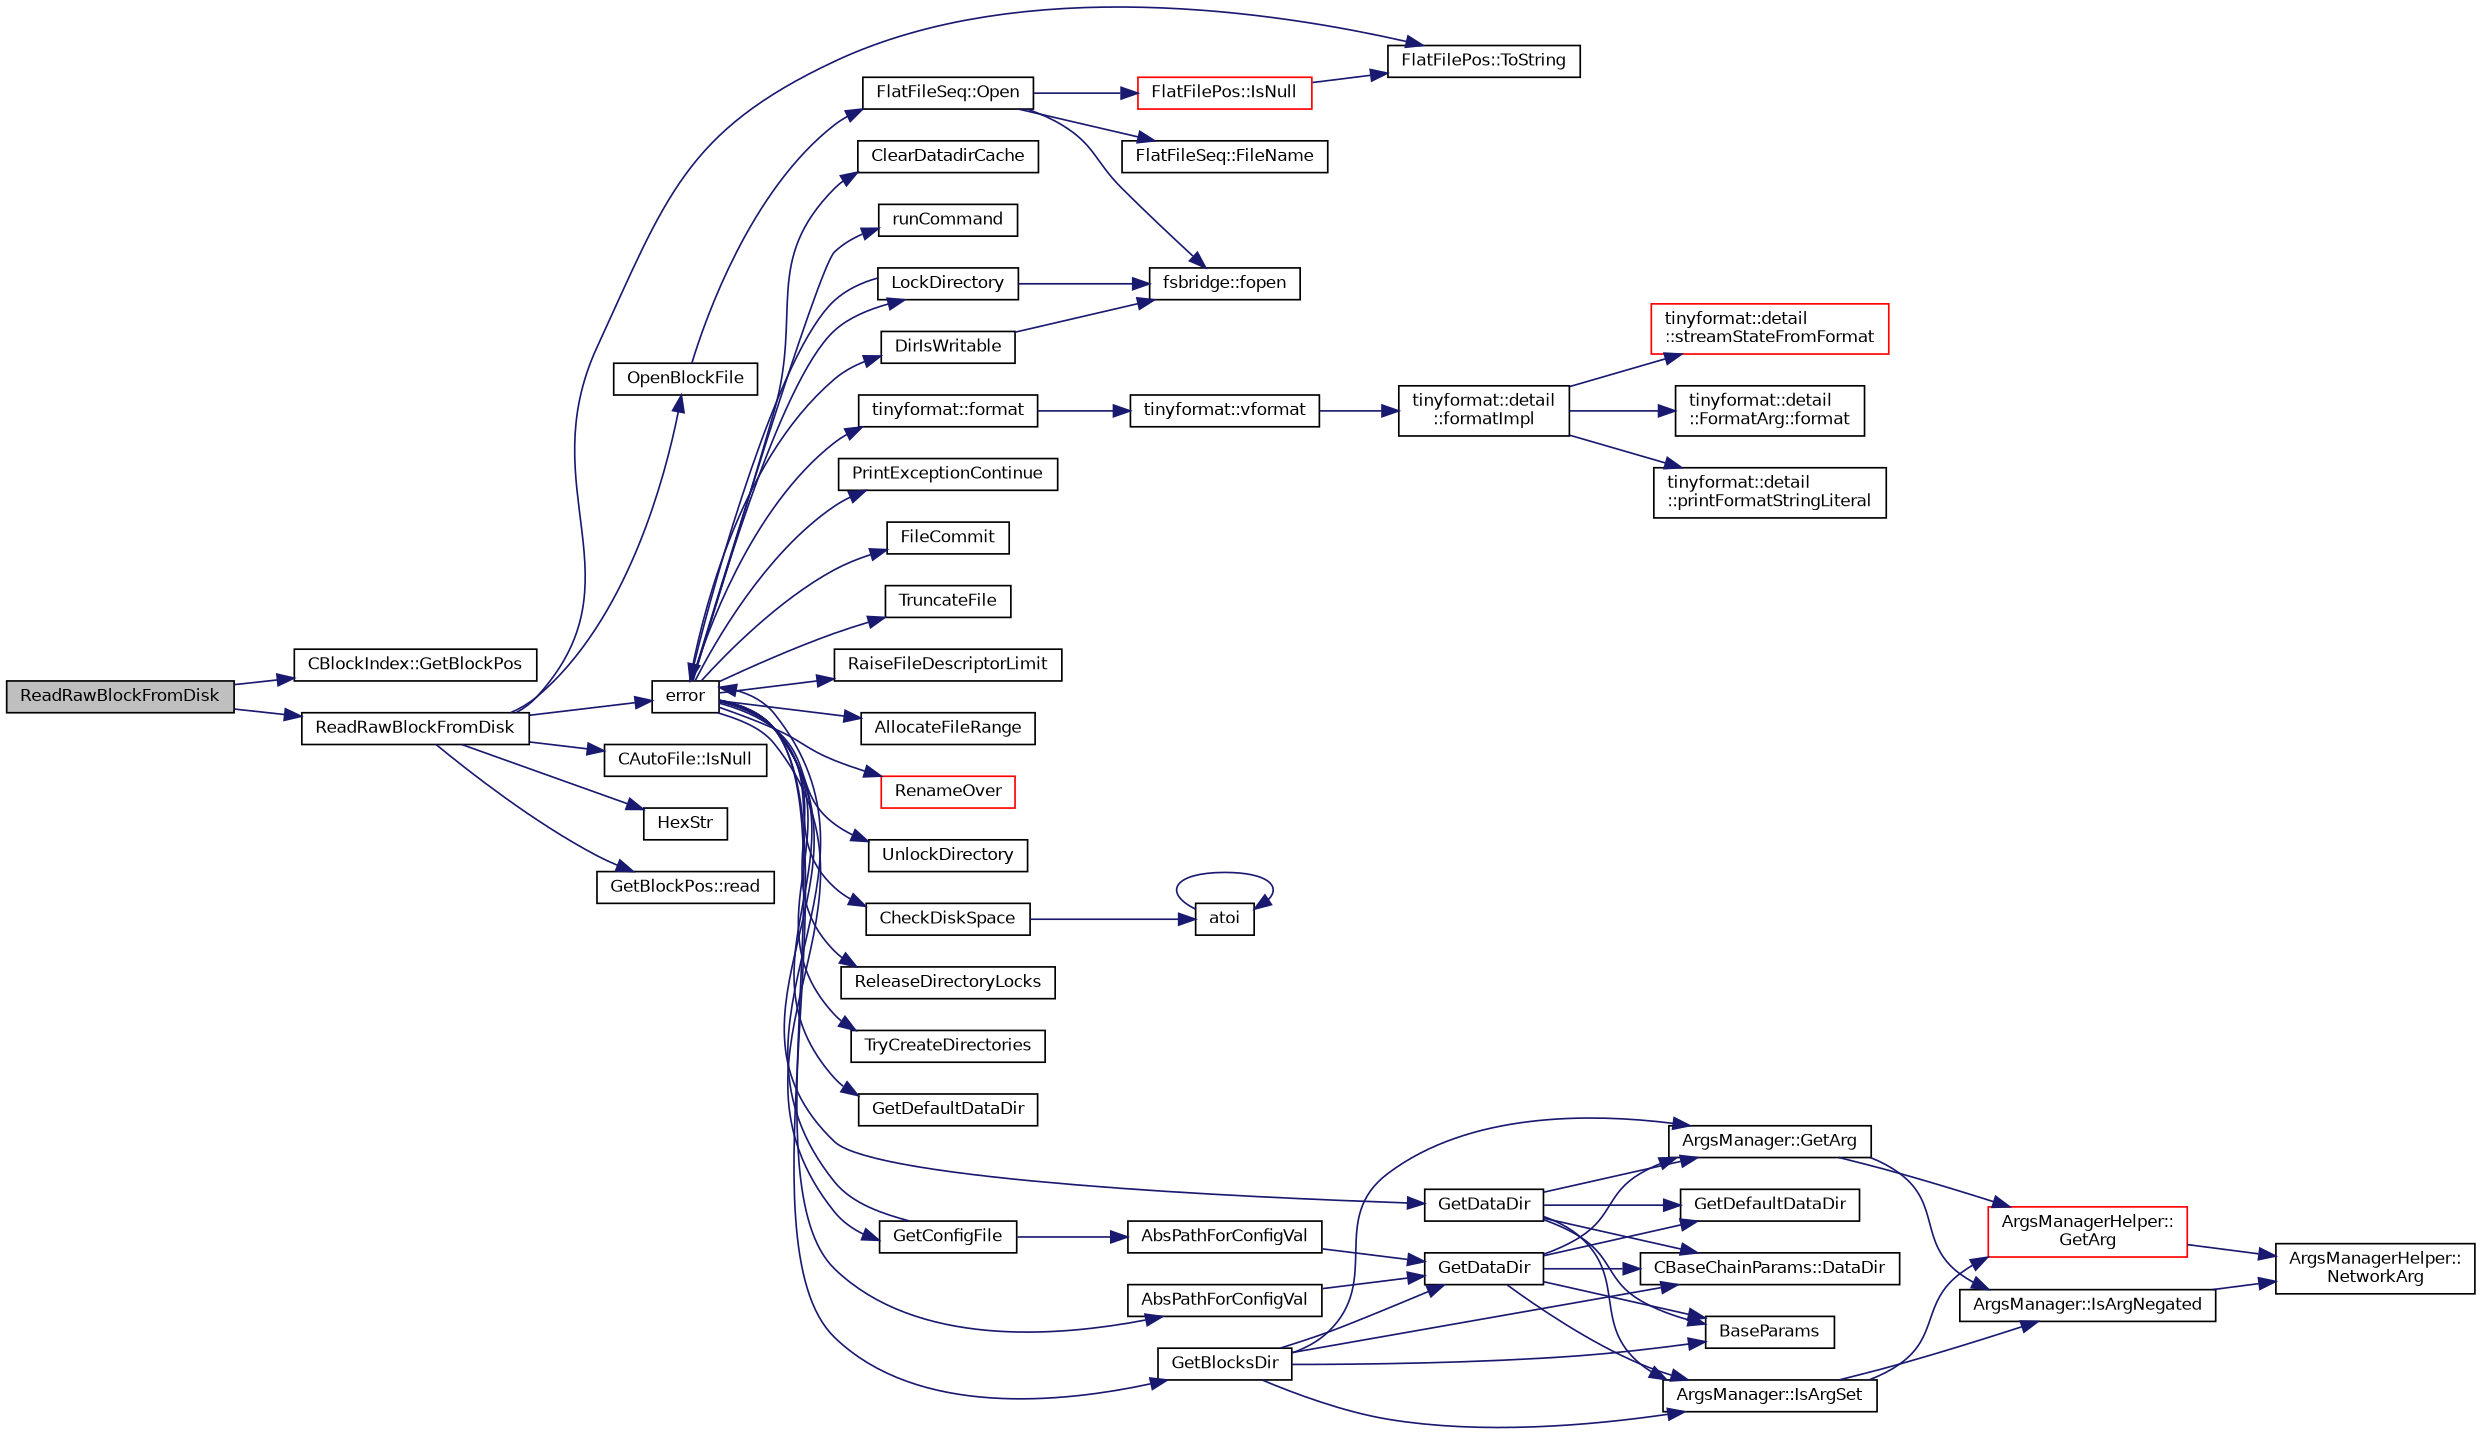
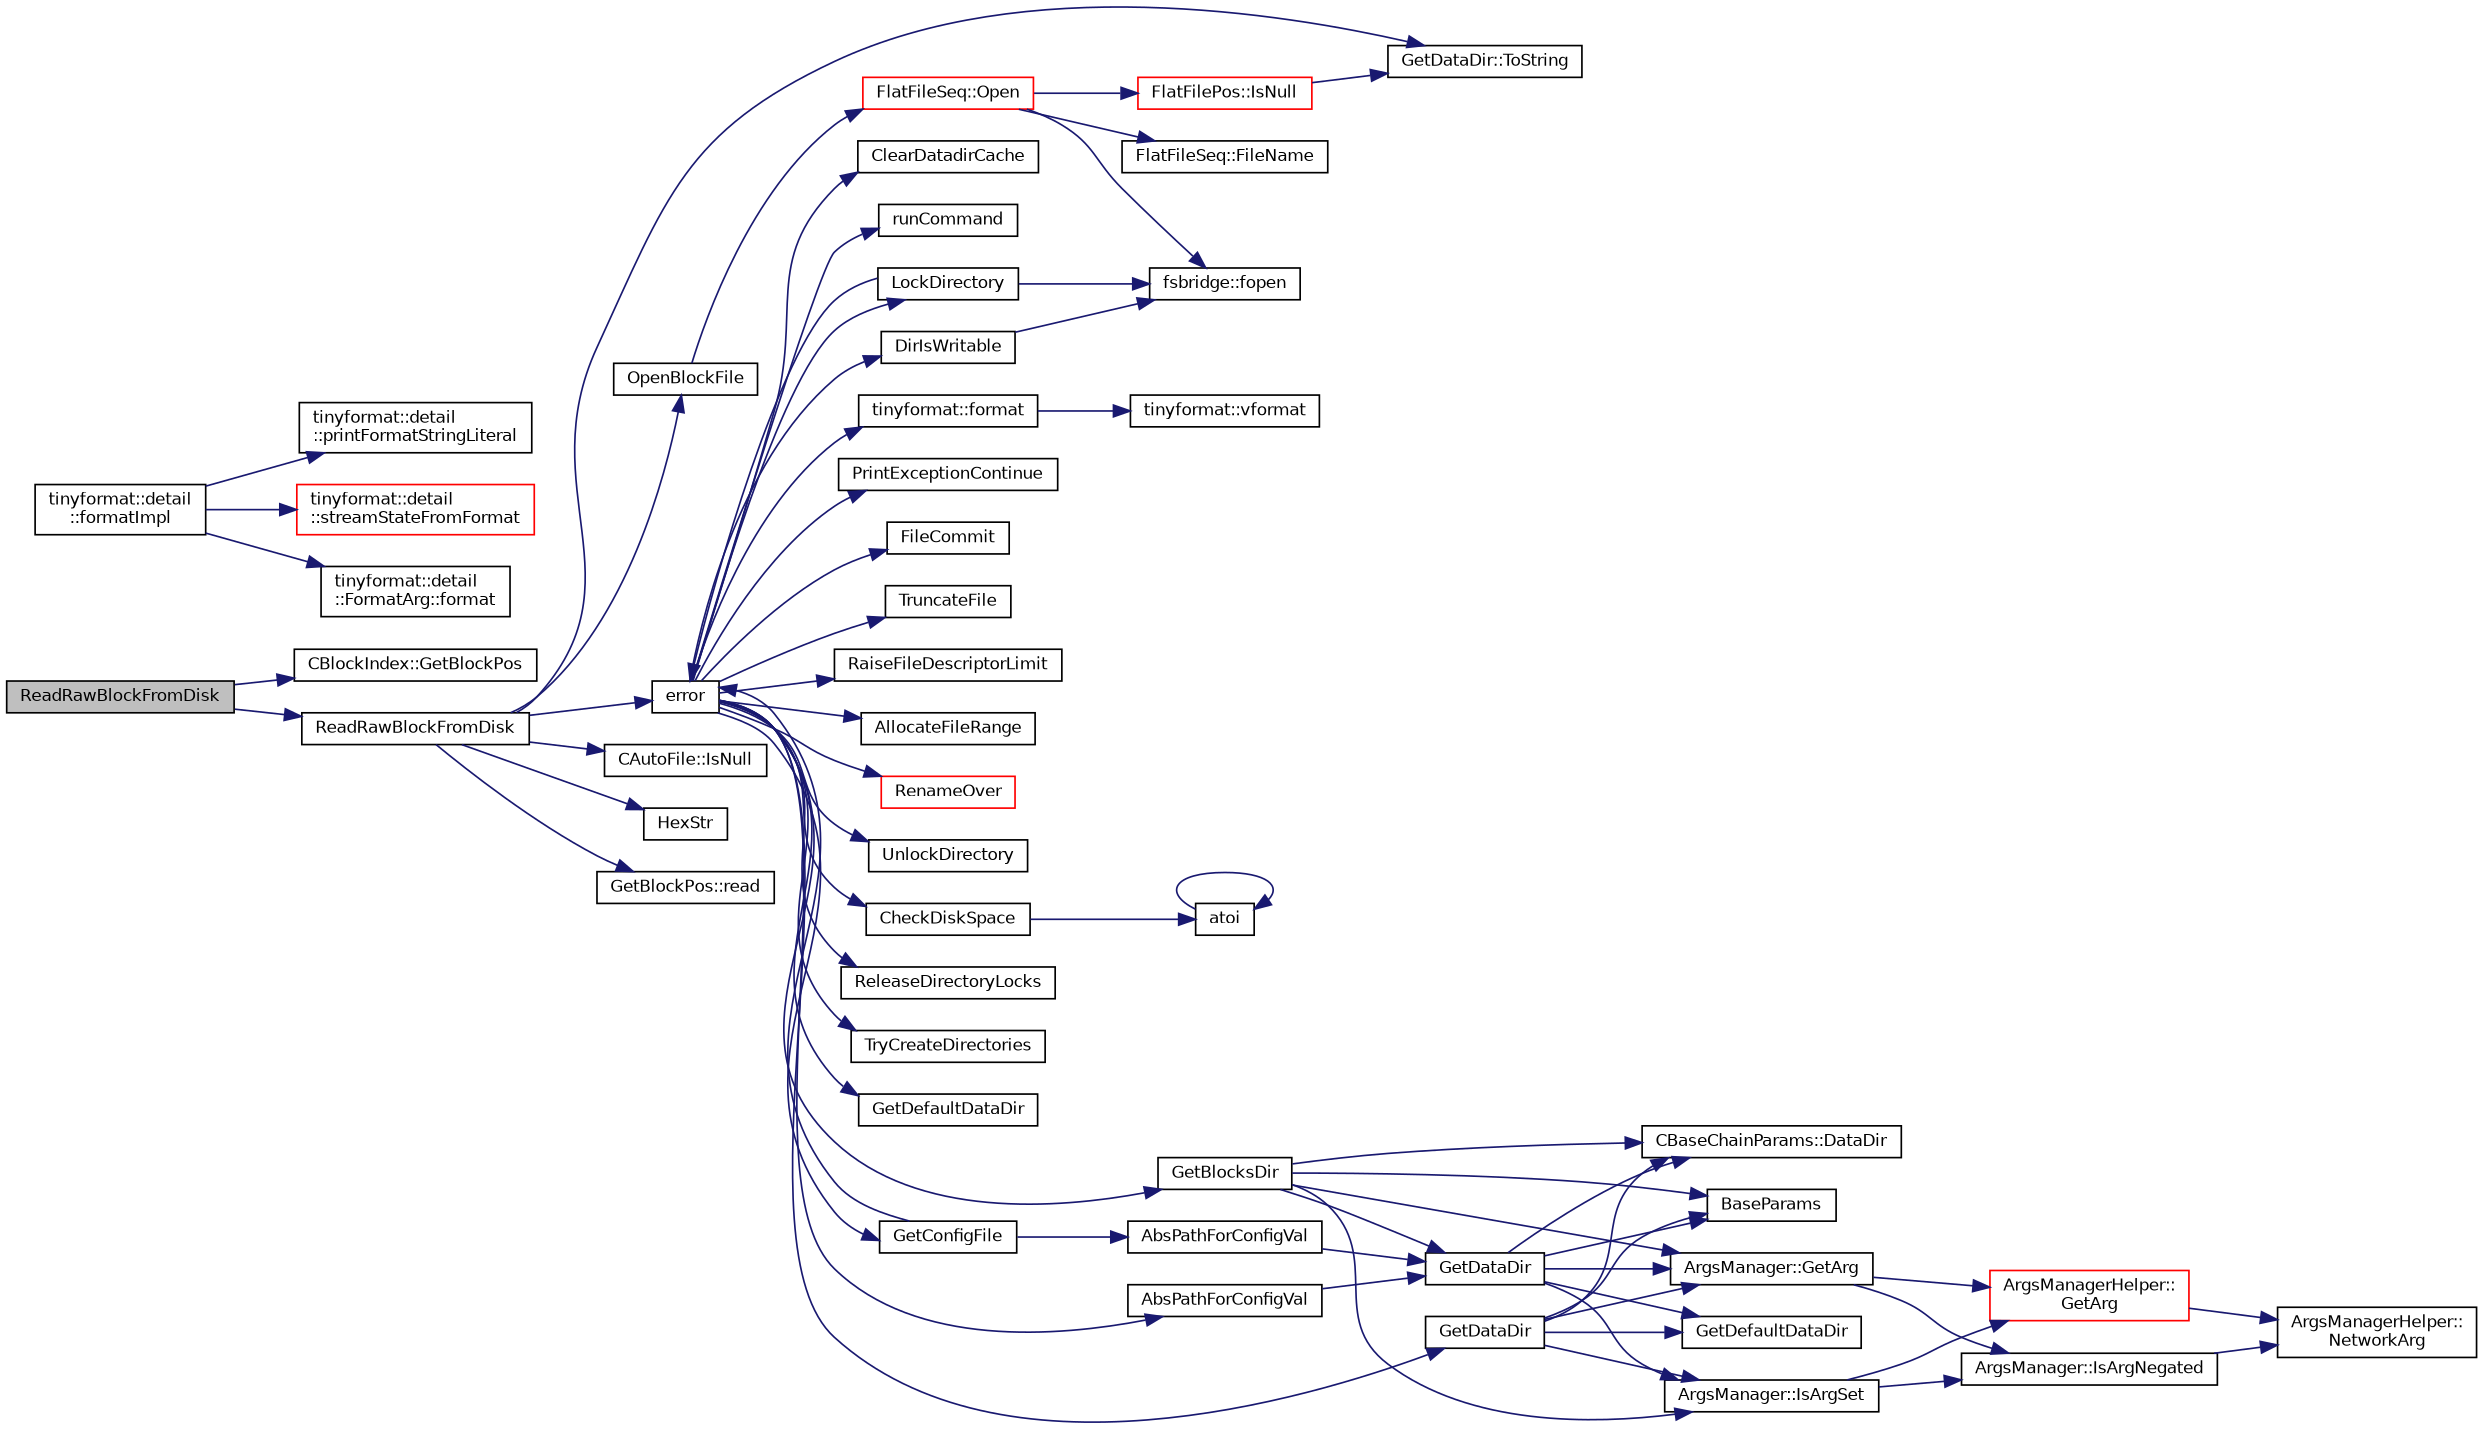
node "FlatFilePos::ToString": label "FlatFilePos::ToString" -> "GetDataDir::ToString"
node "FlatFileSeq::Open": color black -> red
edge "tinyformat::vformat" -> "tinyformat::detail ::formatImpl": removed
